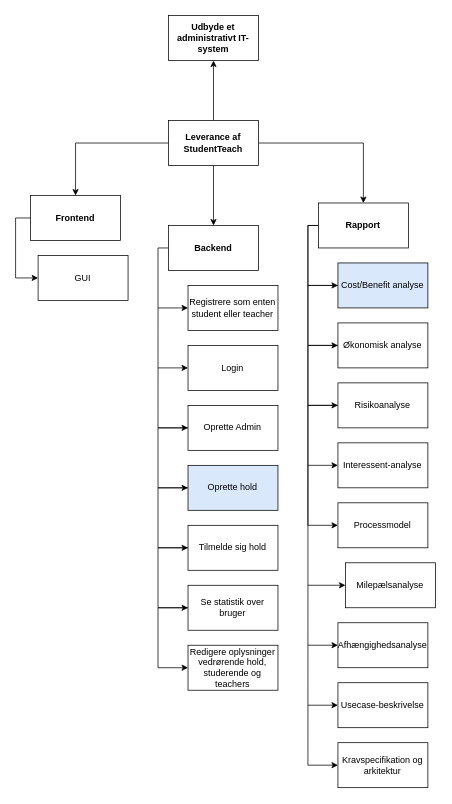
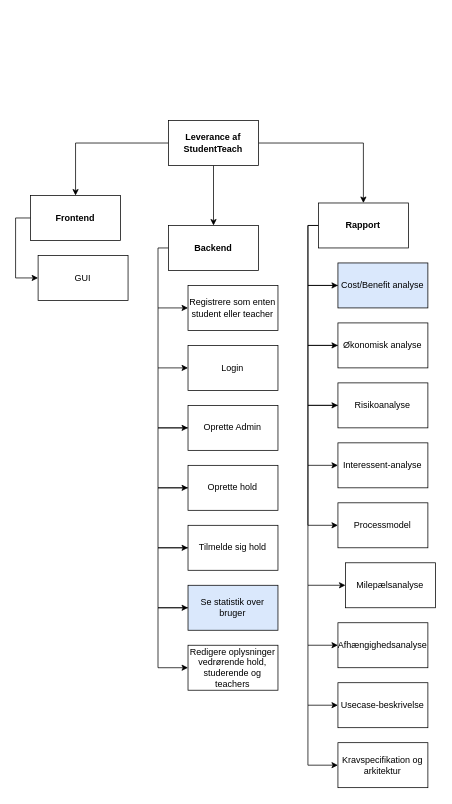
node "Udbyde et administrativt IT-system": removed
edge "Leverance af StudentTeach" -> "Udbyde et administrativt IT-system": removed
node "Oprette hold": fillcolor #dae8fc -> #ffffff
node "Se statistik over bruger": fillcolor #ffffff -> #dae8fc
